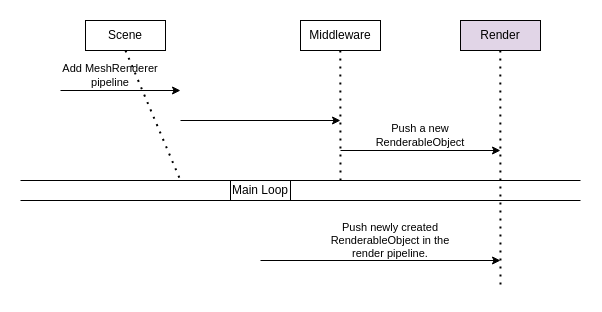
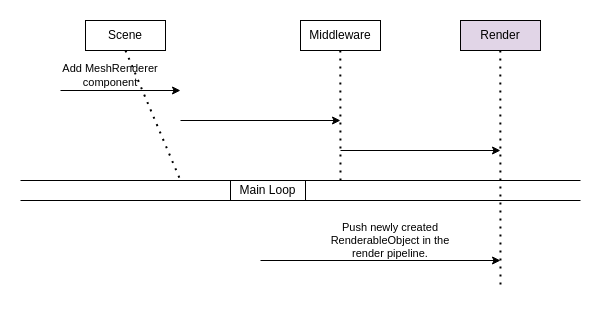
node "Add MeshRenderer pipeline": label "Add MeshRenderer pipeline" -> "Add MeshRenderer component"
node "Push a new RenderableObject": removed
node "Main Loop": size 60x20 -> 75x20
